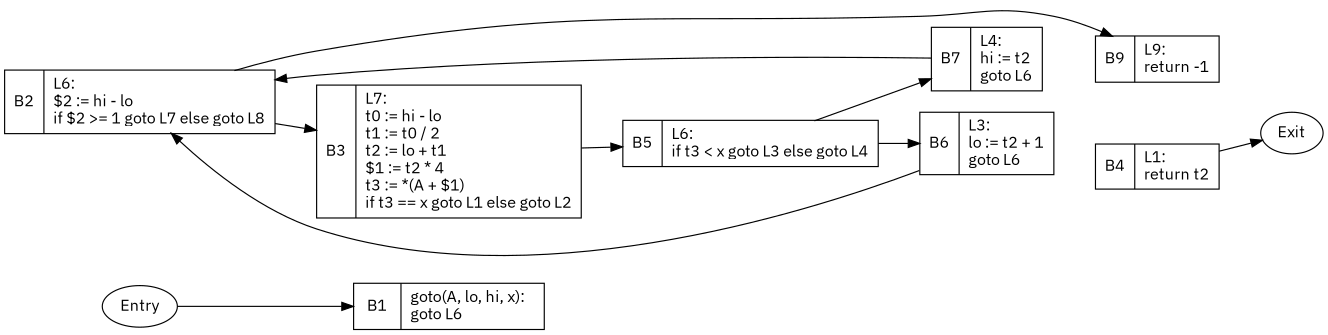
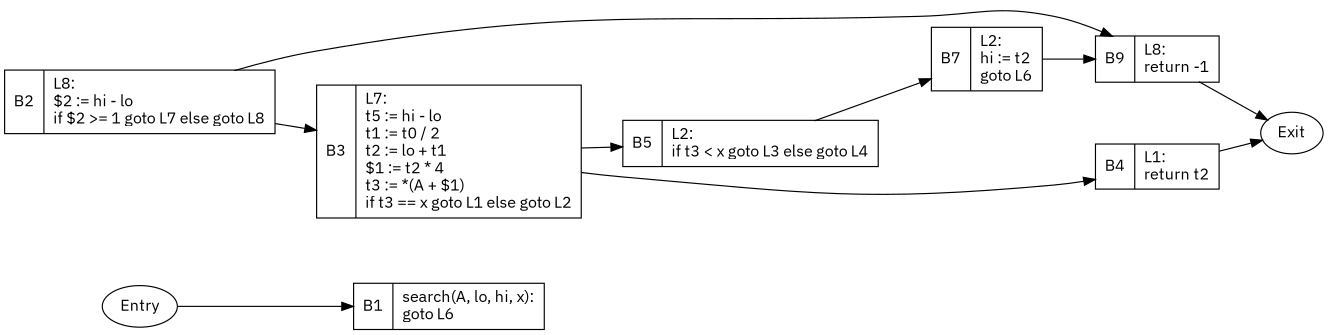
node "B7": text "L4:" -> "L2:"
node "B9": text "L9:" -> "L8:"
edge "B7" -> "B2": now "B7" -> "B9"
node "B2": text "L6:" -> "L8:"
edge "B9" -> "Exit": added
node "B3": text "t0 := hi - lo" -> "t5 := hi - lo"
node "B5": text "L6:" -> "L2:"
node "B6": removed
edge "B3" -> "B4": added
node "B1": text "goto(A, lo, hi, x):" -> "search(A, lo, hi, x):"
